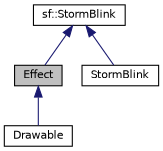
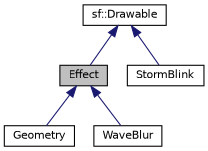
node "sf::StormBlink": label "sf::StormBlink" -> "sf::Drawable"
node "Drawable": label "Drawable" -> "WaveBlur"
node "Geometry": added
